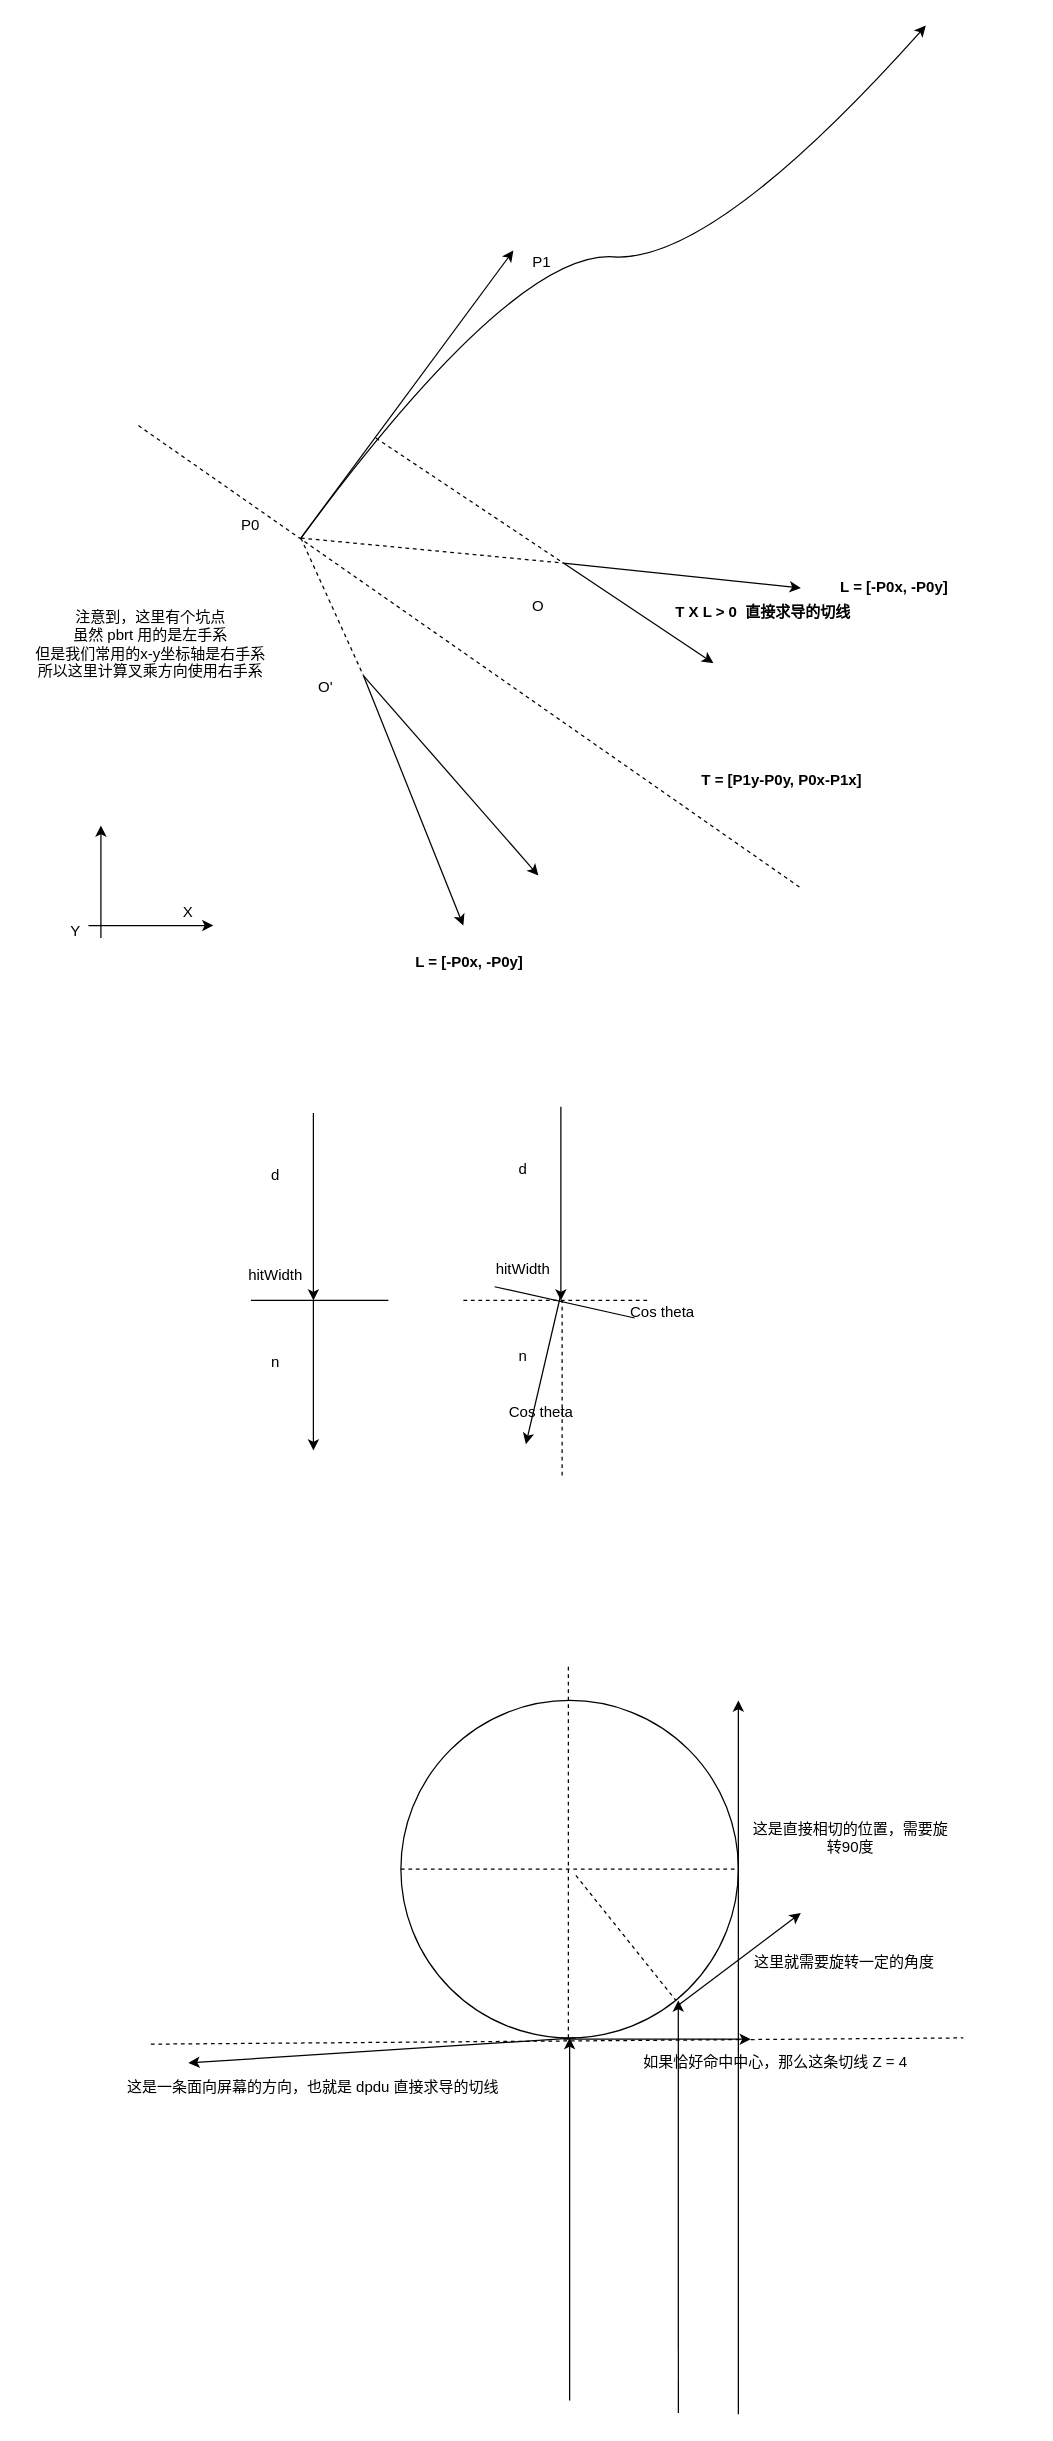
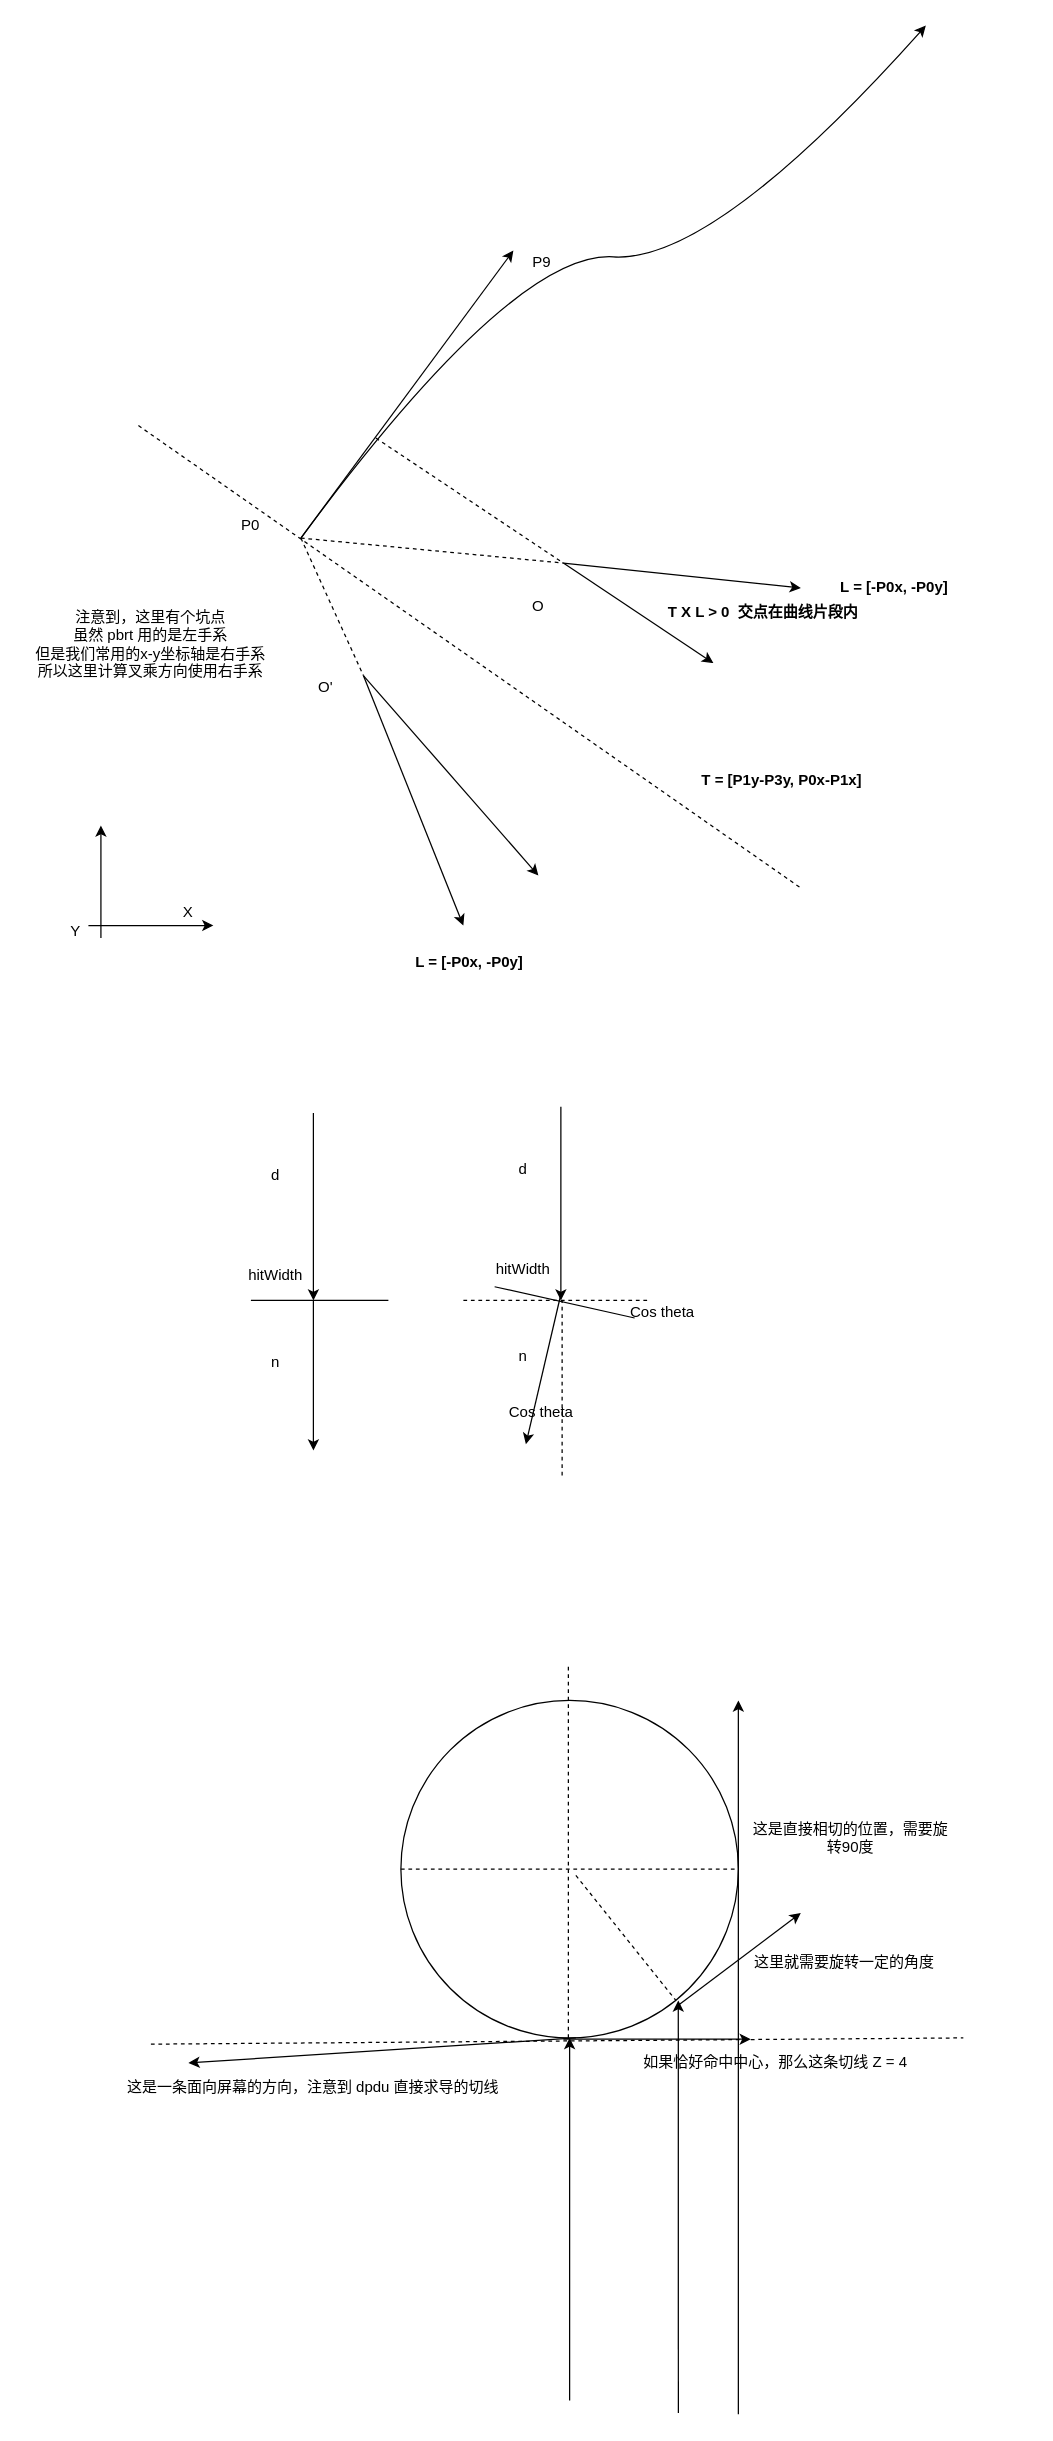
node "P1": label "P1" -> "P9"
node "T X L > 0 直接求导的切线": label "T X L > 0 直接求导的切线" -> "T X L > 0 交点在曲线片段内"
node "T = [P1y-P0y, P0x-P1x]": label "T = [P1y-P0y, P0x-P1x]" -> "T = [P1y-P3y, P0x-P1x]"
node "这是一条面向屏幕的方向，也就是 dpdu 直接求导的切线": label "这是一条面向屏幕的方向，也就是 dpdu 直接求导的切线" -> "这是一条面向屏幕的方向，注意到 dpdu 直接求导的切线"
